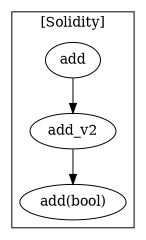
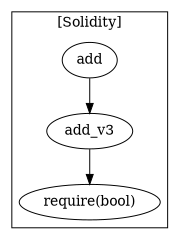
node "add_v2": label "add_v2" -> "add_v3"
node "add(bool)": label "add(bool)" -> "require(bool)"
